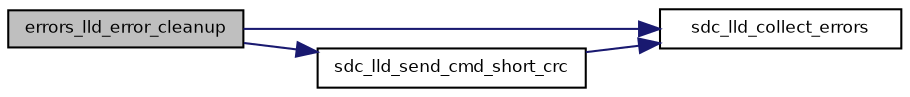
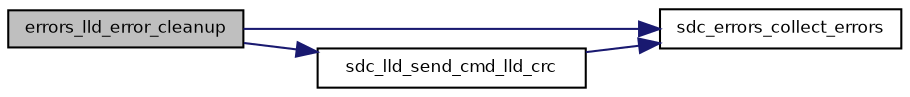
node "sdc_lld_collect_errors": label "sdc_lld_collect_errors" -> "sdc_errors_collect_errors"
node "sdc_lld_send_cmd_short_crc": label "sdc_lld_send_cmd_short_crc" -> "sdc_lld_send_cmd_lld_crc"
